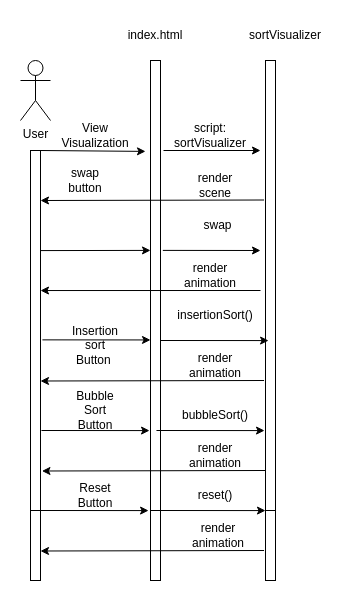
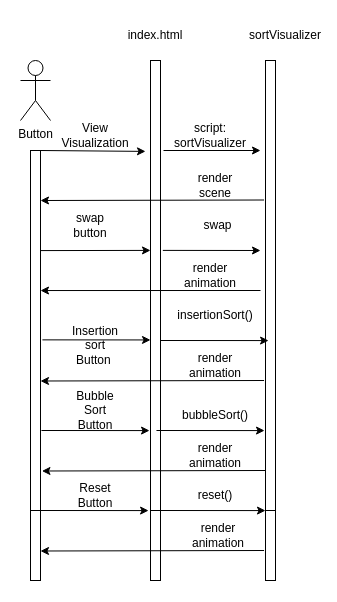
node "User": label "User" -> "Button"
node "swap button": moved (86, 181) -> (91, 226)
